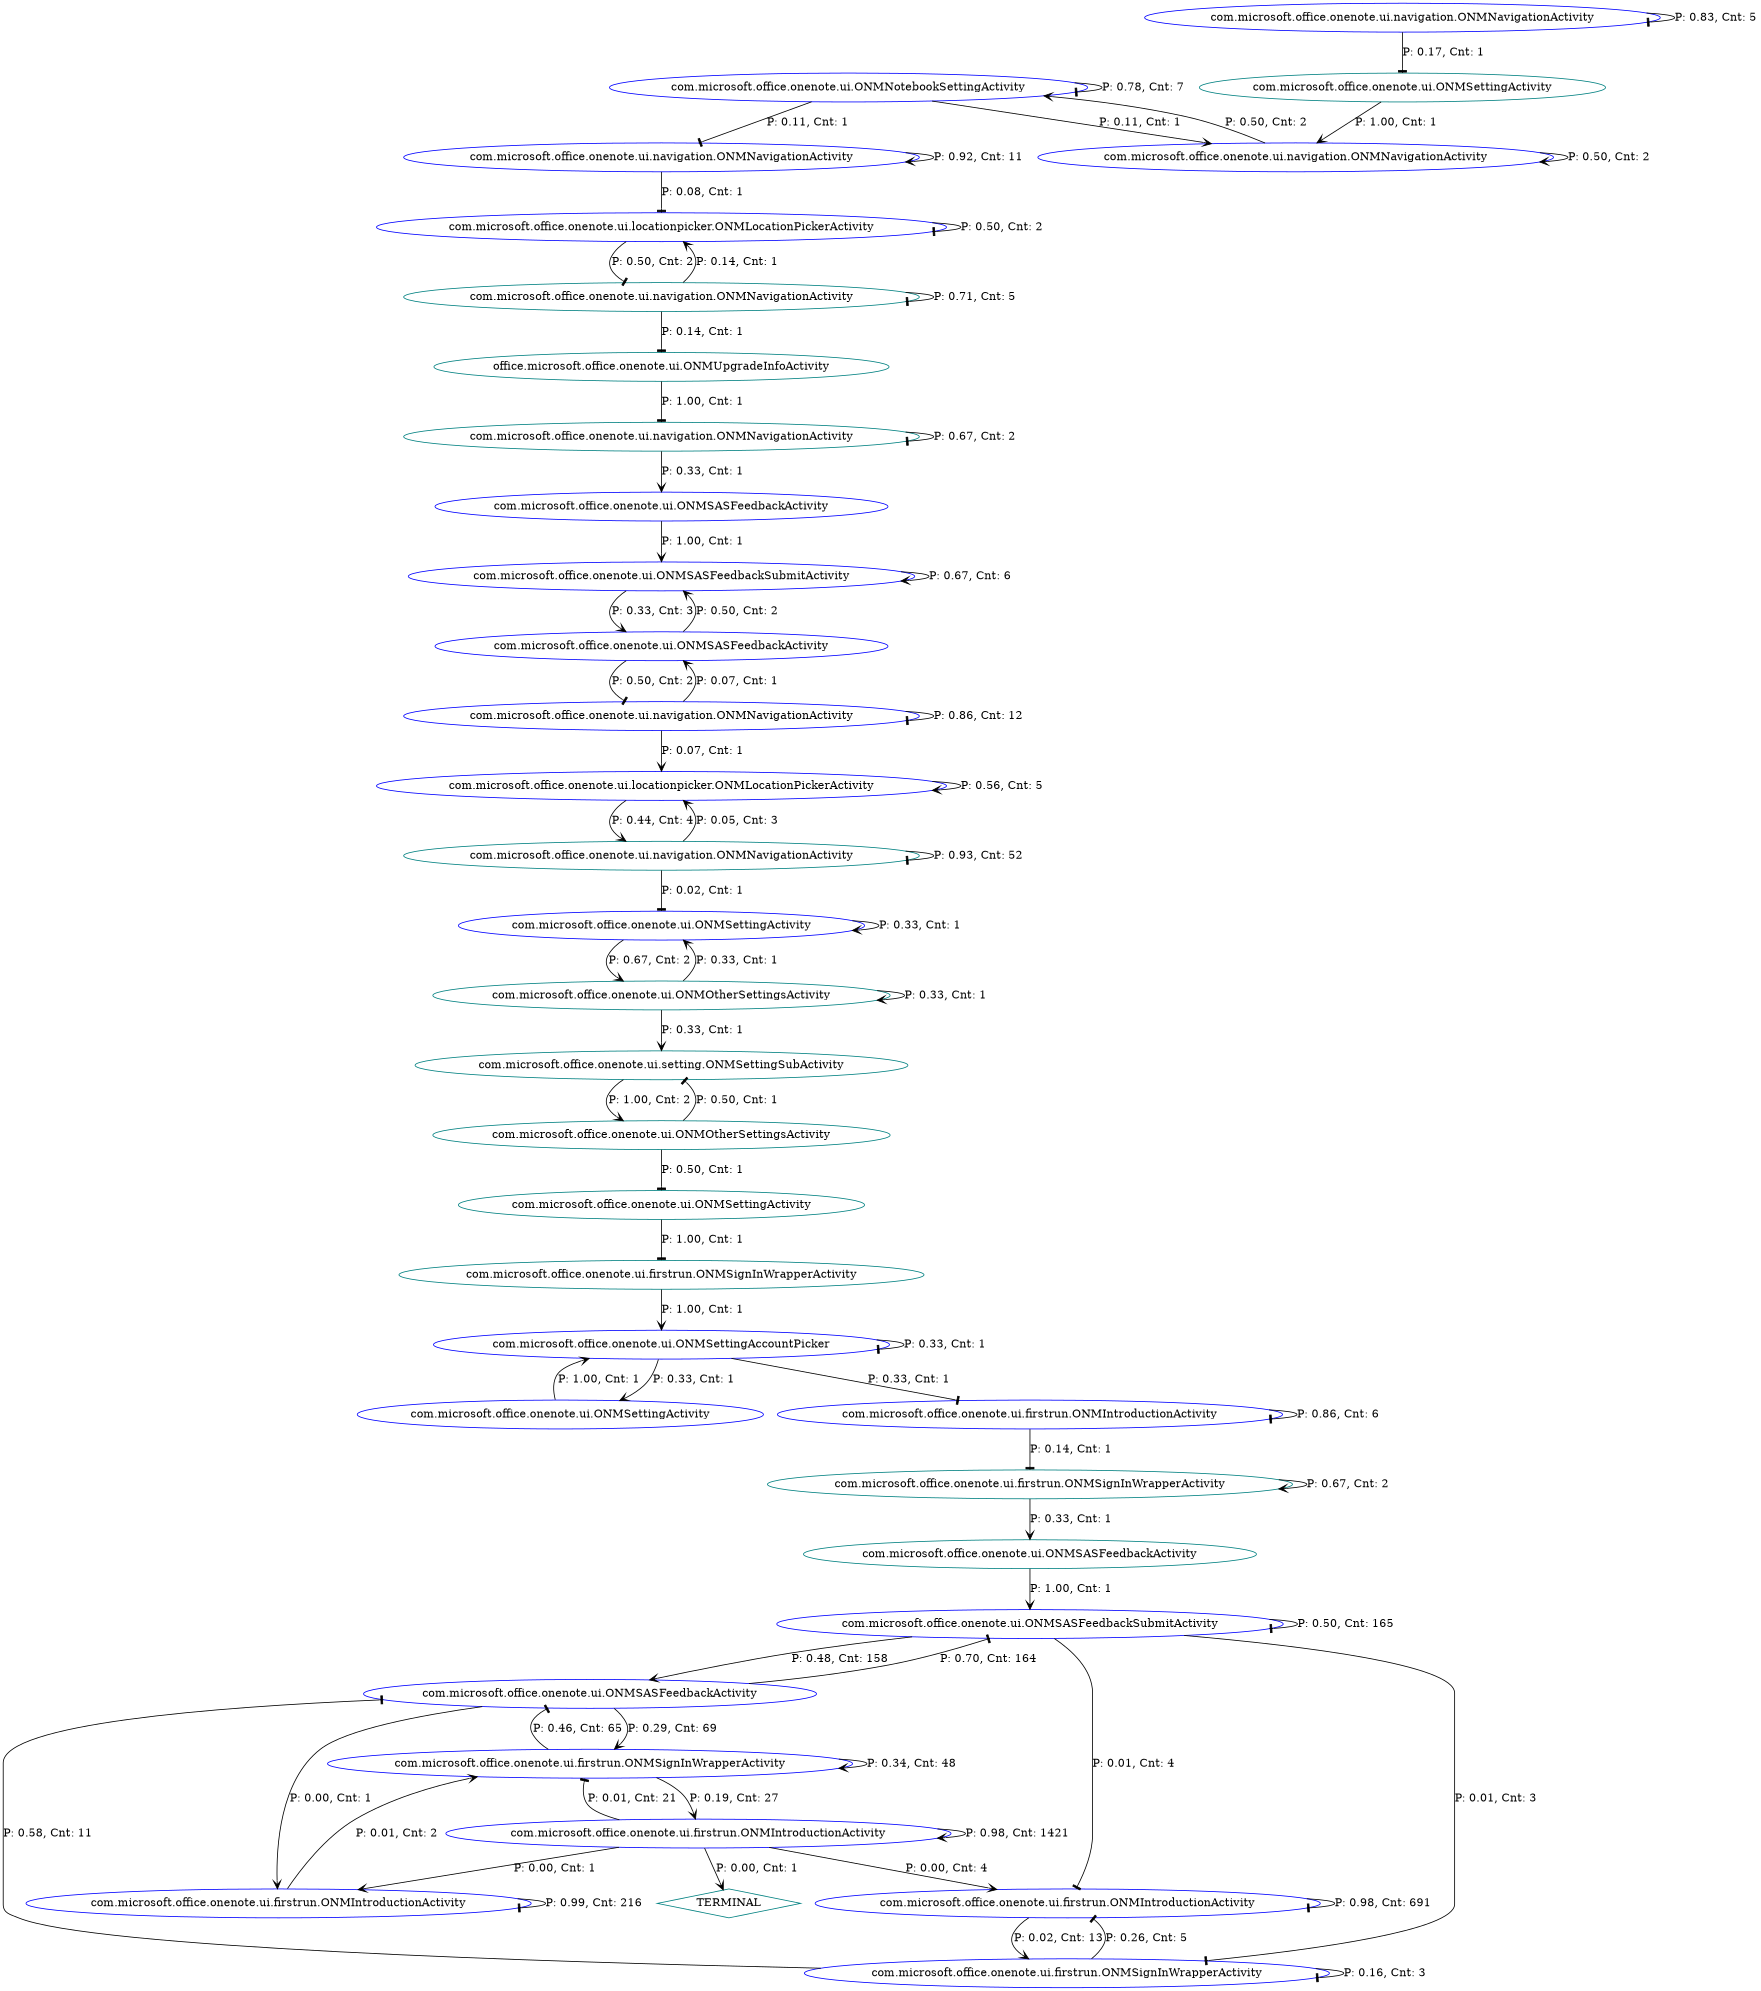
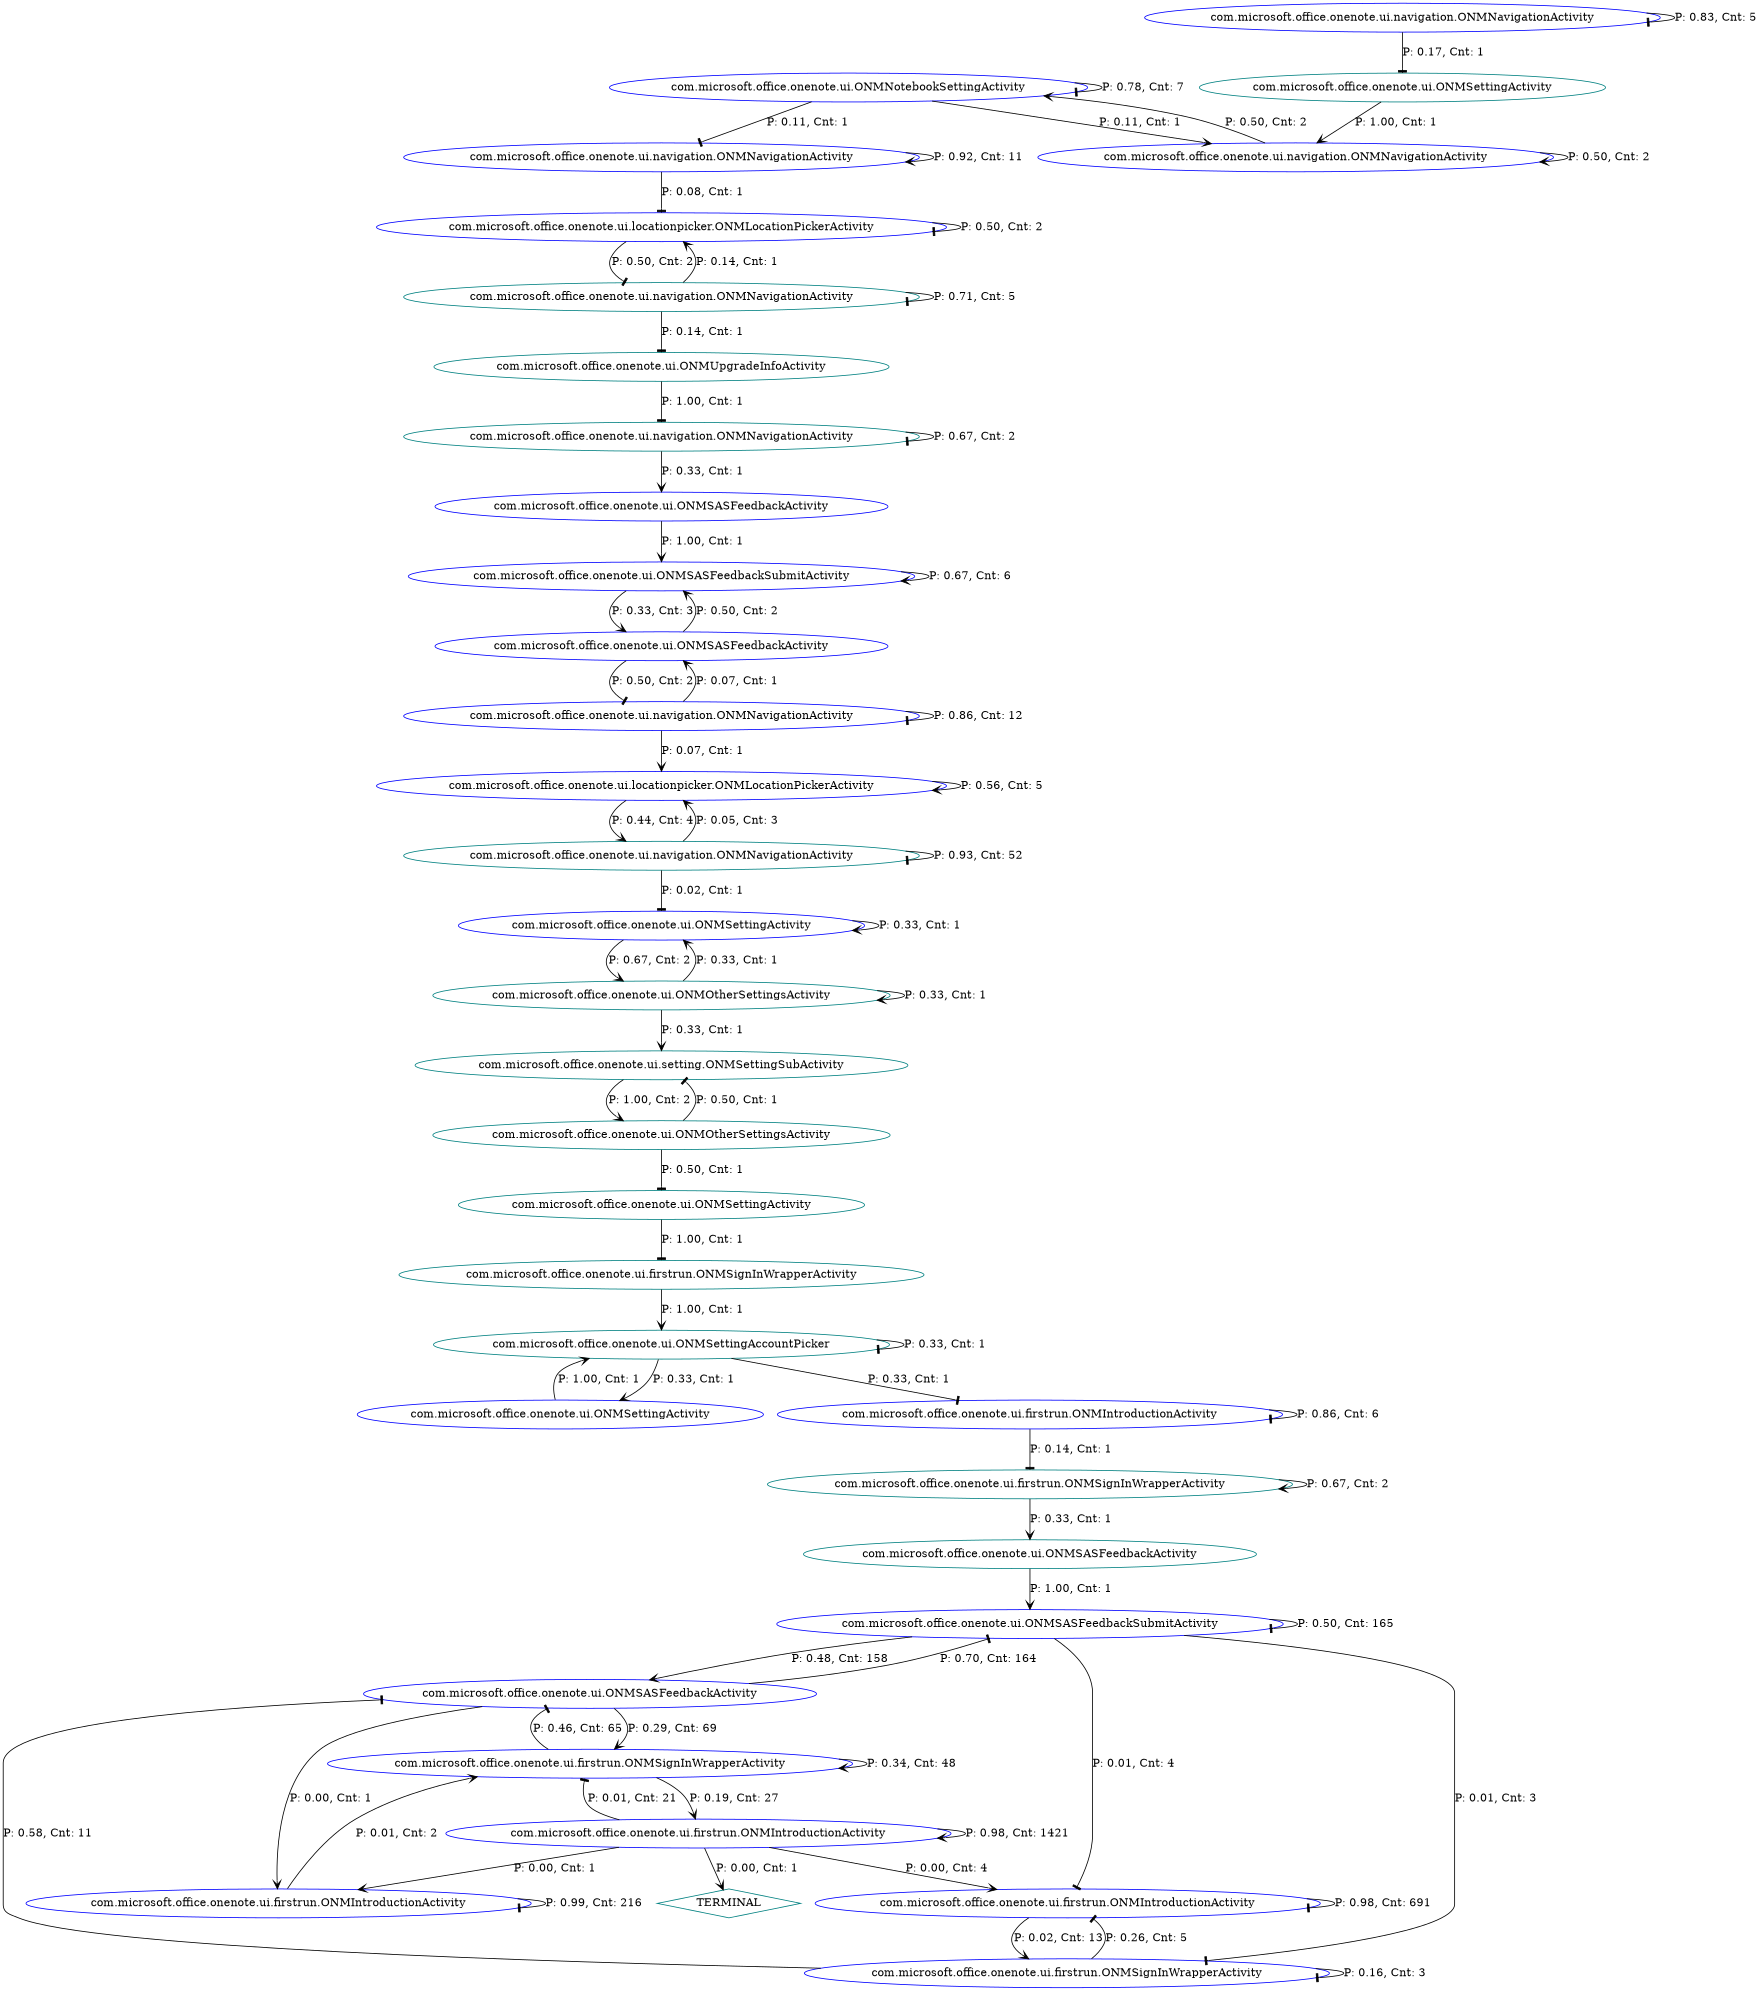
node "office.microsoft.office.onenote.ui.ONMUpgradeInfoActivity": label "office.microsoft.office.onenote.ui.ONMUpgradeInfoActivity" -> "com.microsoft.office.onenote.ui.ONMUpgradeInfoActivity"
node "com.microsoft.office.onenote.ui.ONMSettingAccountPicker": color blue -> teal
